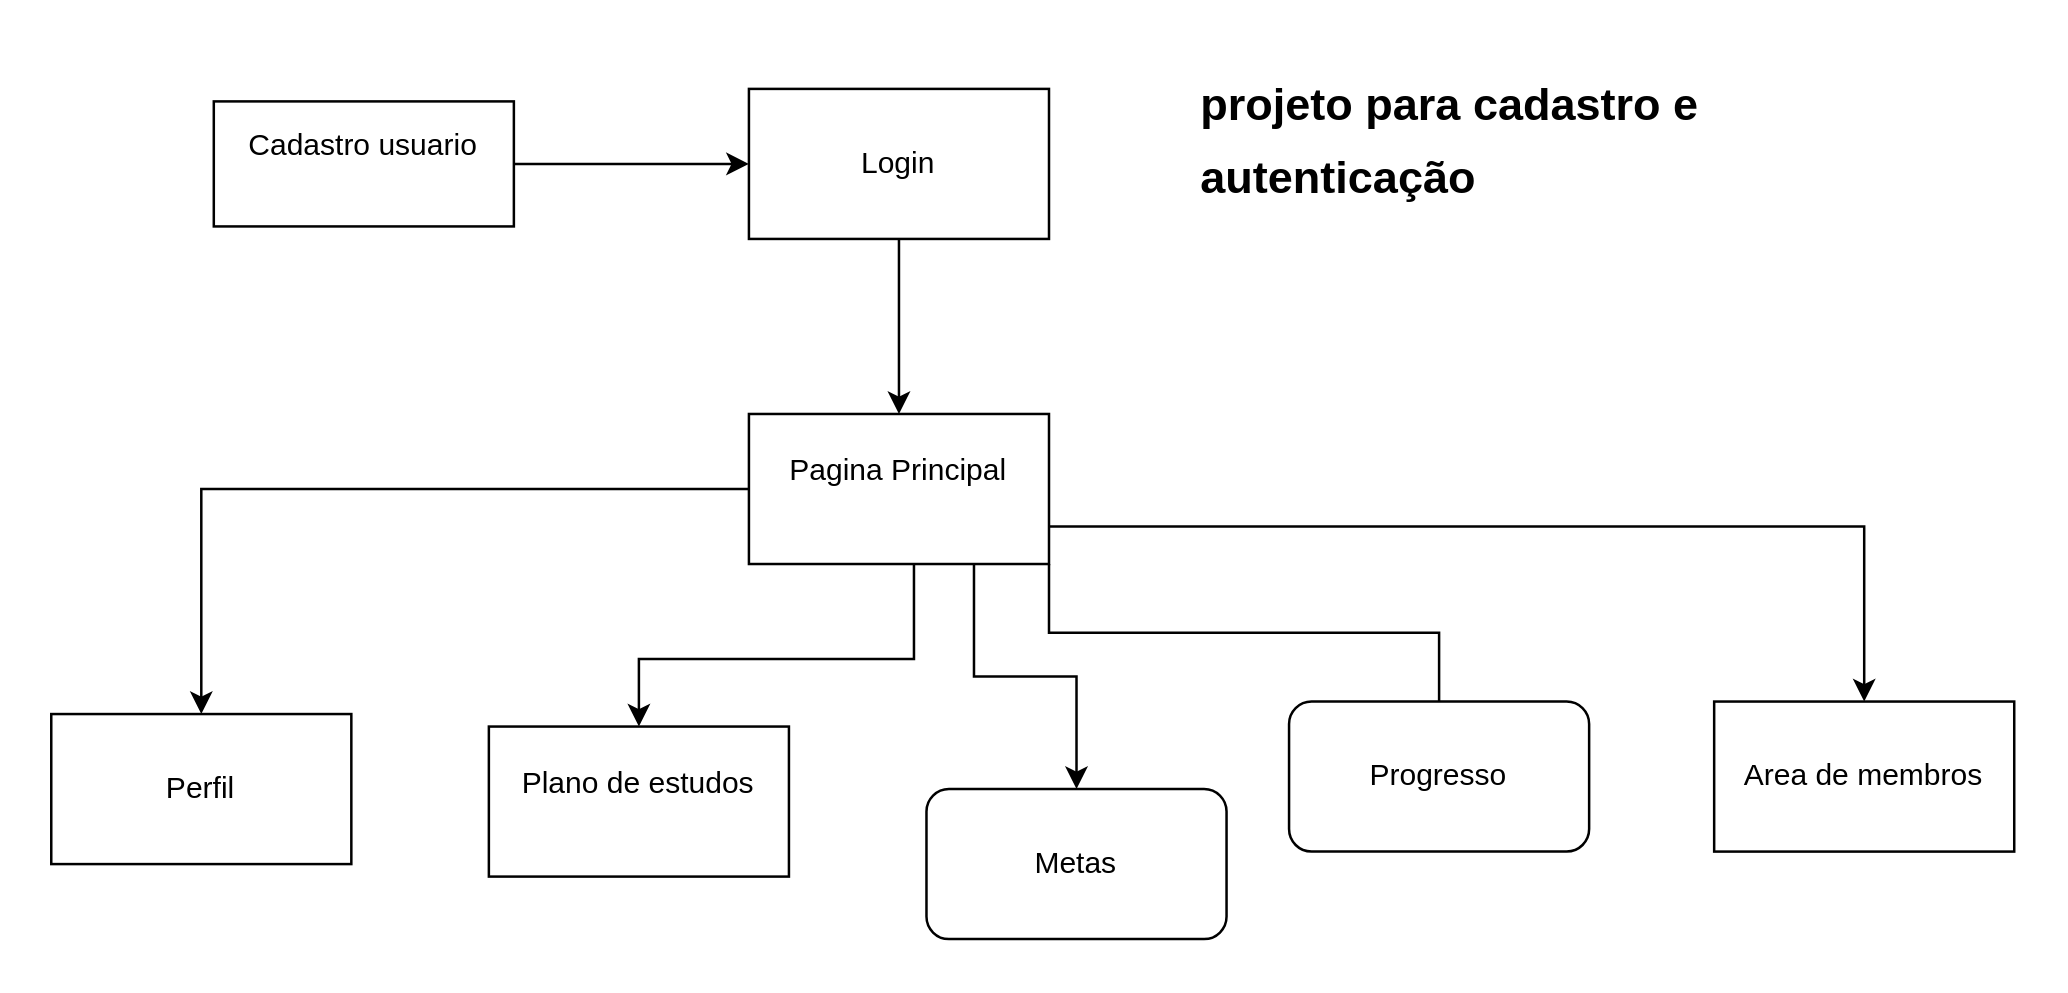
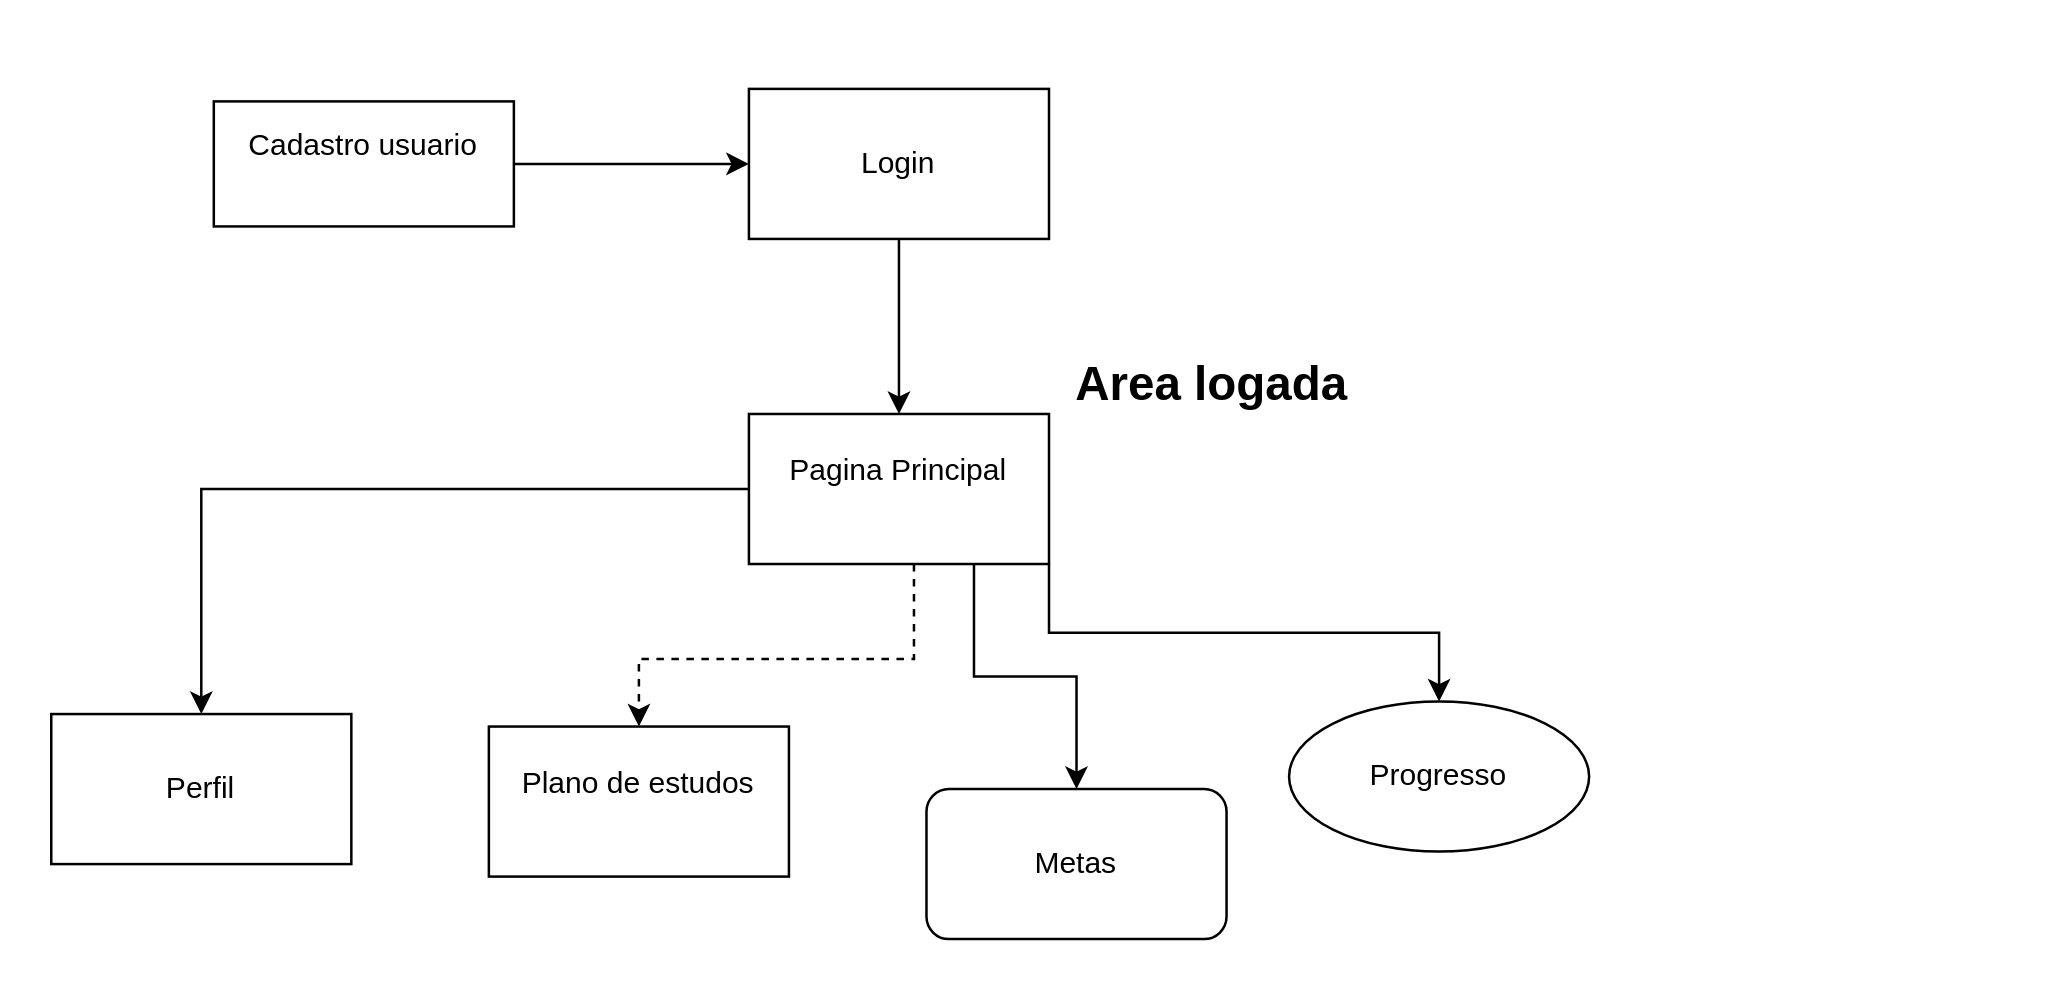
node "projeto para cadastro e autenticação": removed
node "Area logada": added
edge "Pagina Principal" -> "Area de membros": removed
edge "Pagina Principal" -> "Plano de estudos": style solid -> dashed
edge "Pagina Principal" -- "Progresso": arrowhead none -> classic
node "Progresso": shape rounded rectangle -> ellipse
node "Area de membros": removed
